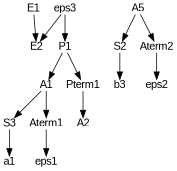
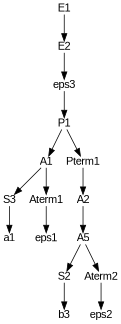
edge "eps3" -> "E2": reversed
edge "A2" -> "A5": added
